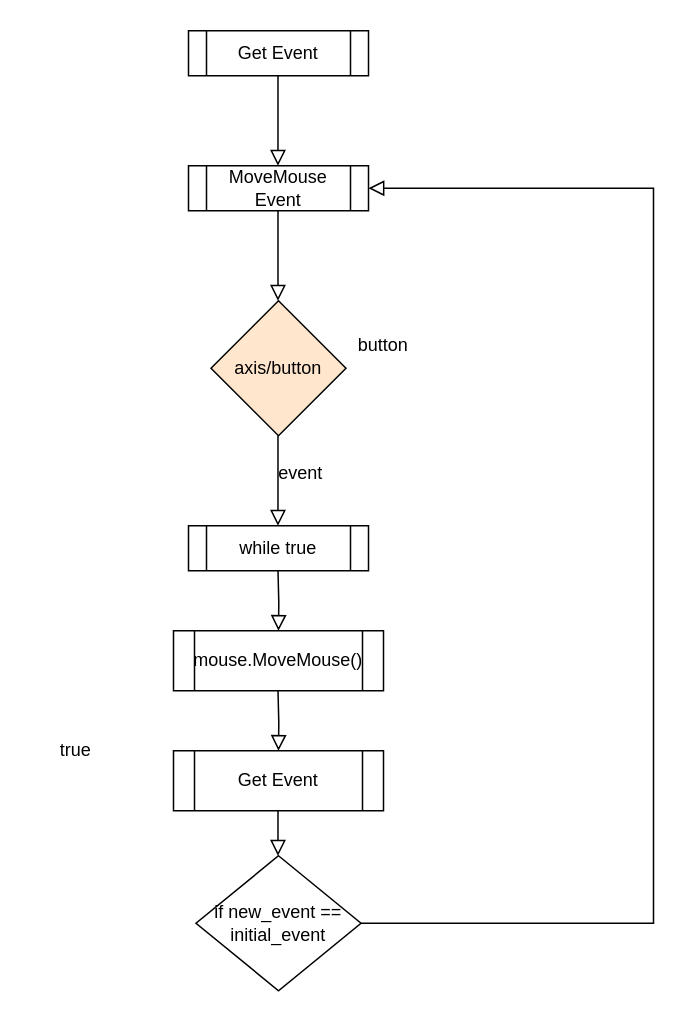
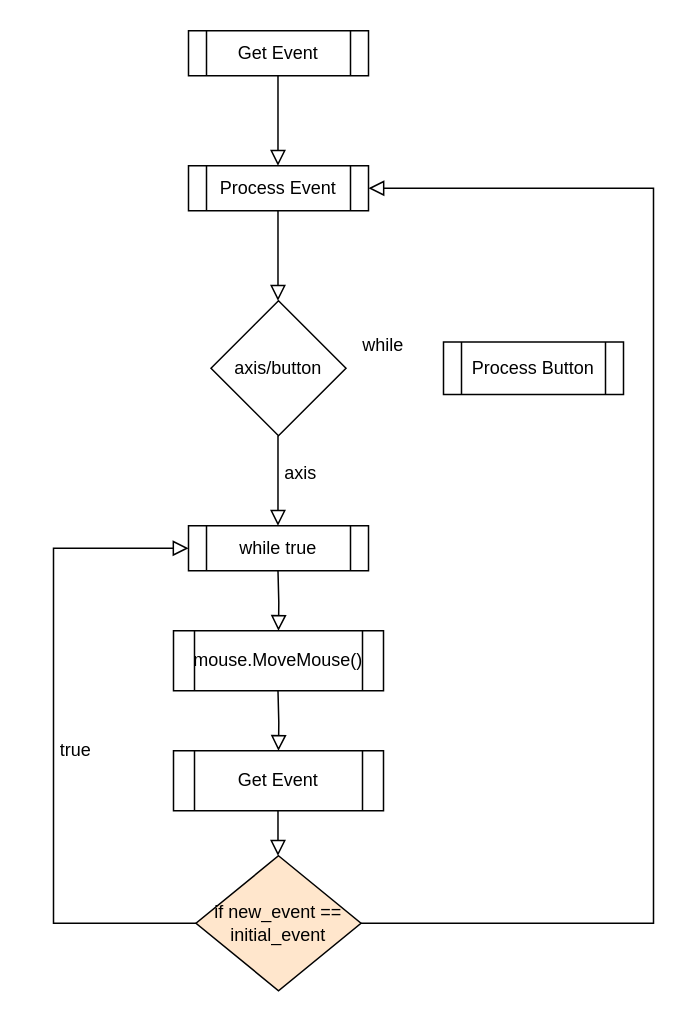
node "MoveMouse Event": label "MoveMouse Event" -> "Process Event"
node "button": label "button" -> "while"
node "axis/button": fillcolor #ffe6cc -> #ffffff
node "Process Button": added
node "event": label "event" -> "axis"
edge "if new_event == initial_event" -> "while true": added
node "if new_event == initial_event": fillcolor #ffffff -> #ffe6cc
